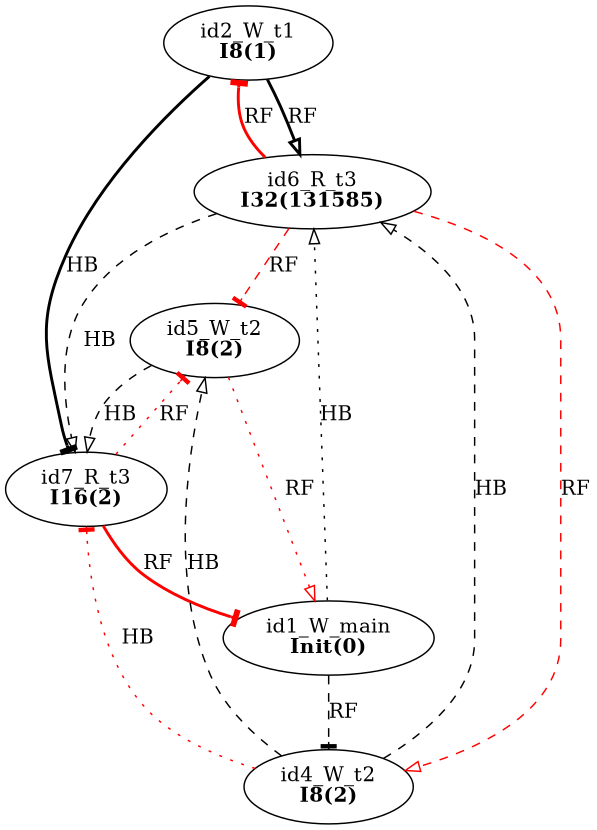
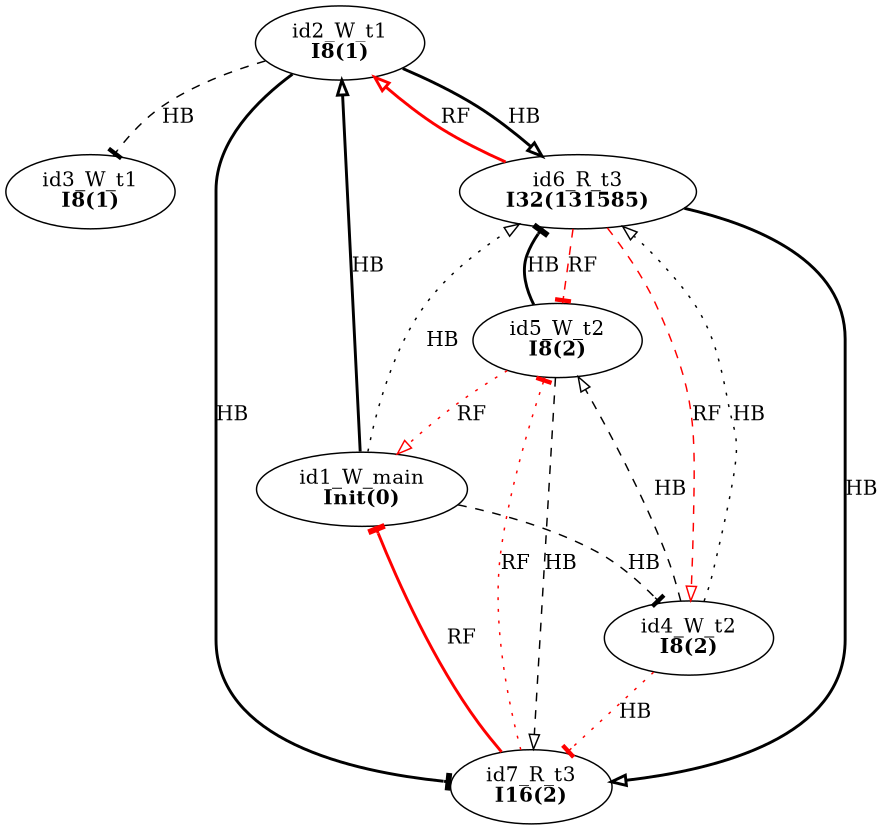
edge "id2_W_t1" -> "id6_R_t3": label "RF" -> "HB"
edge "id6_R_t3" -> "id2_W_t1": arrowhead tee -> onormal
node "id3_W_t1": added
edge "id5_W_t2" -> "id6_R_t3": added, label "HB"
edge "id1_W_main" -> "id2_W_t1": added, label "HB"
edge "id6_R_t3" -> "id7_R_t3": style dashed -> bold
edge "id4_W_t2" -> "id6_R_t3": style dashed -> dotted
edge "id1_W_main" -> "id4_W_t2": label "RF" -> "HB"
